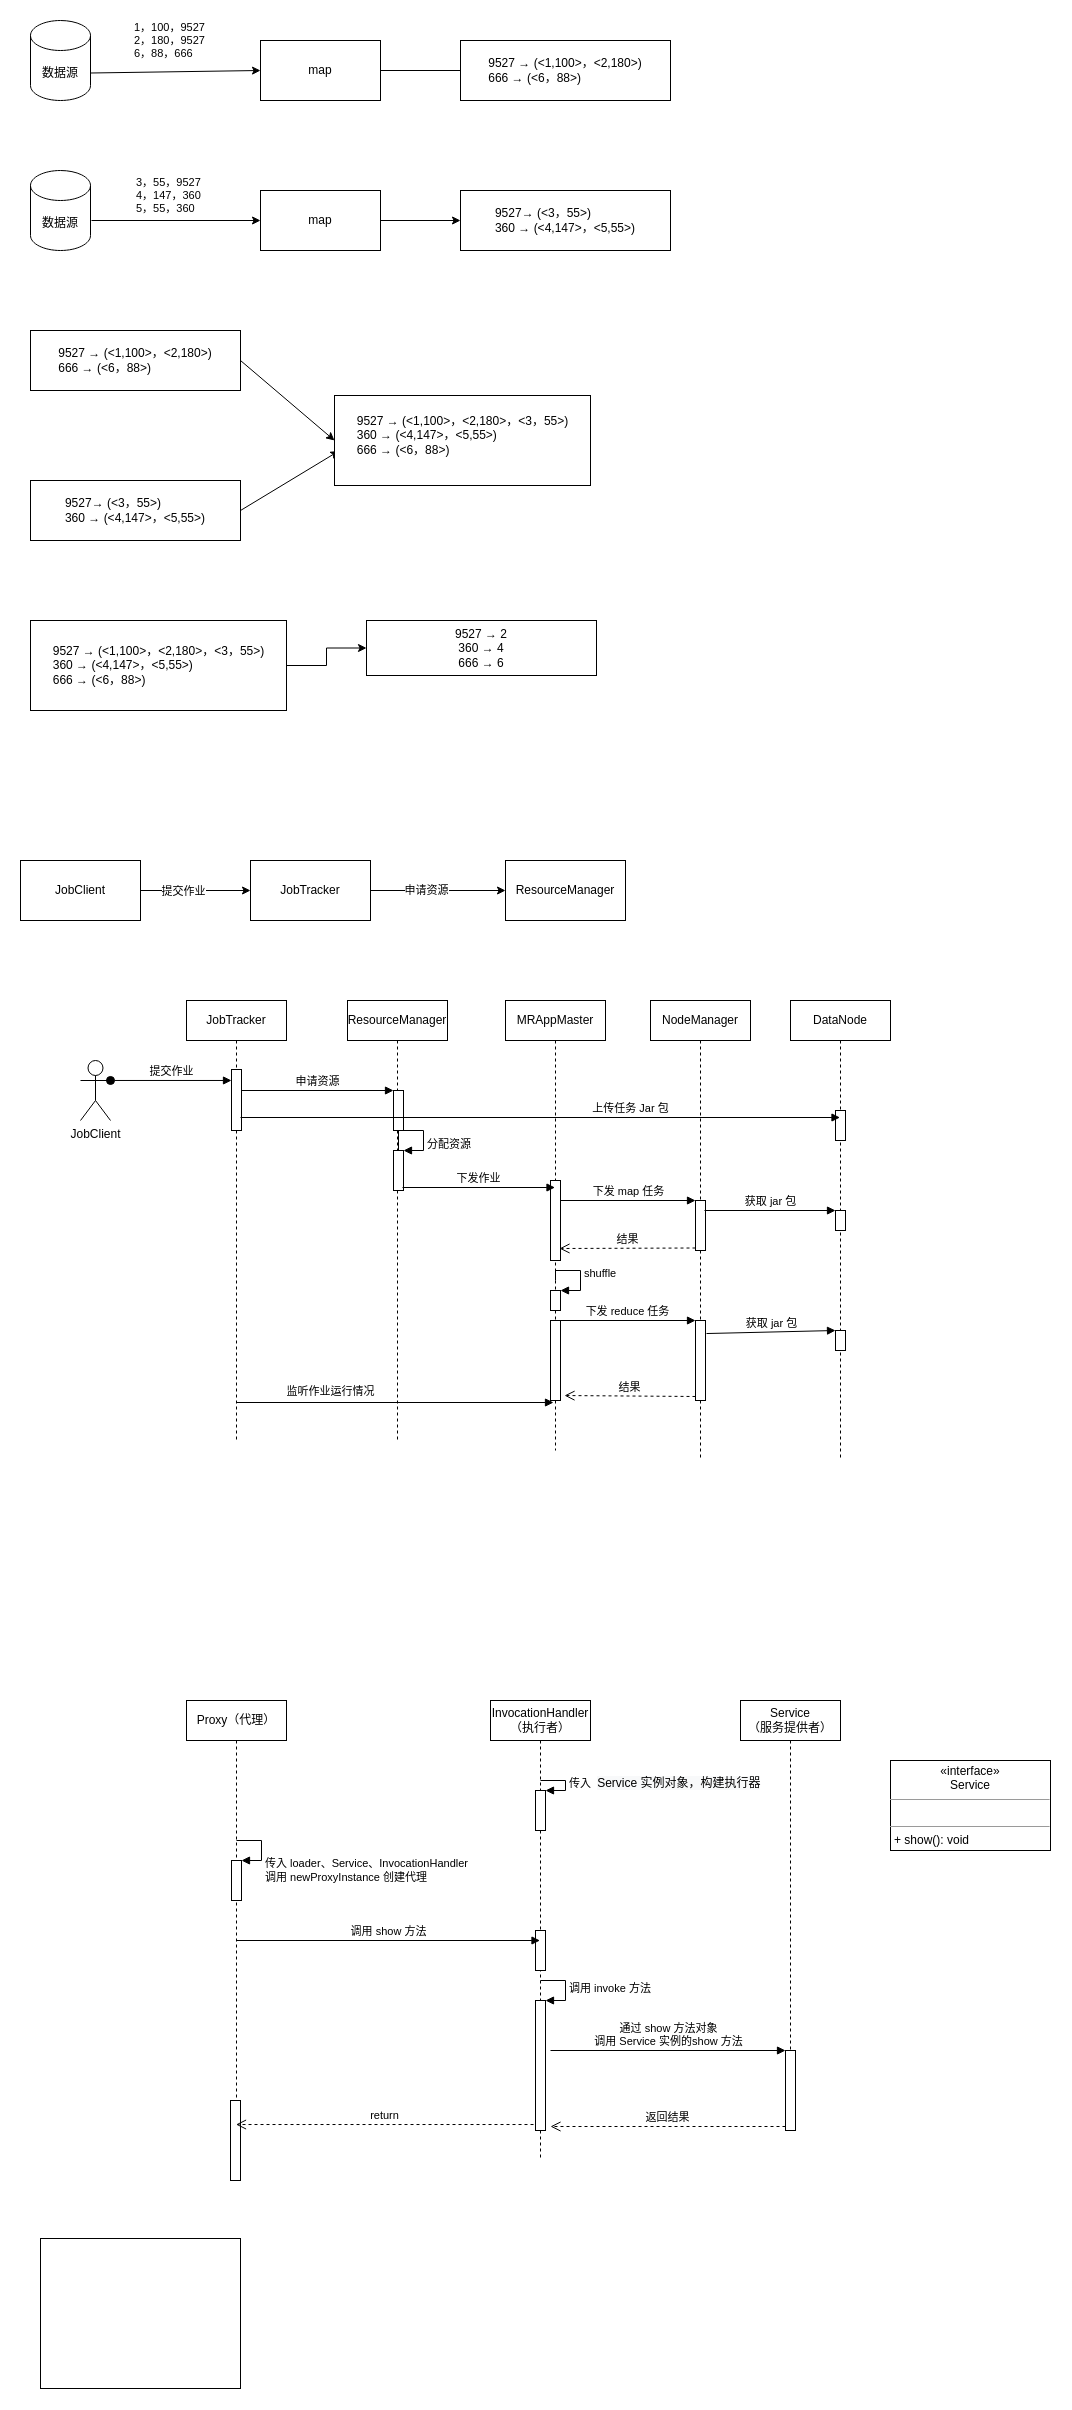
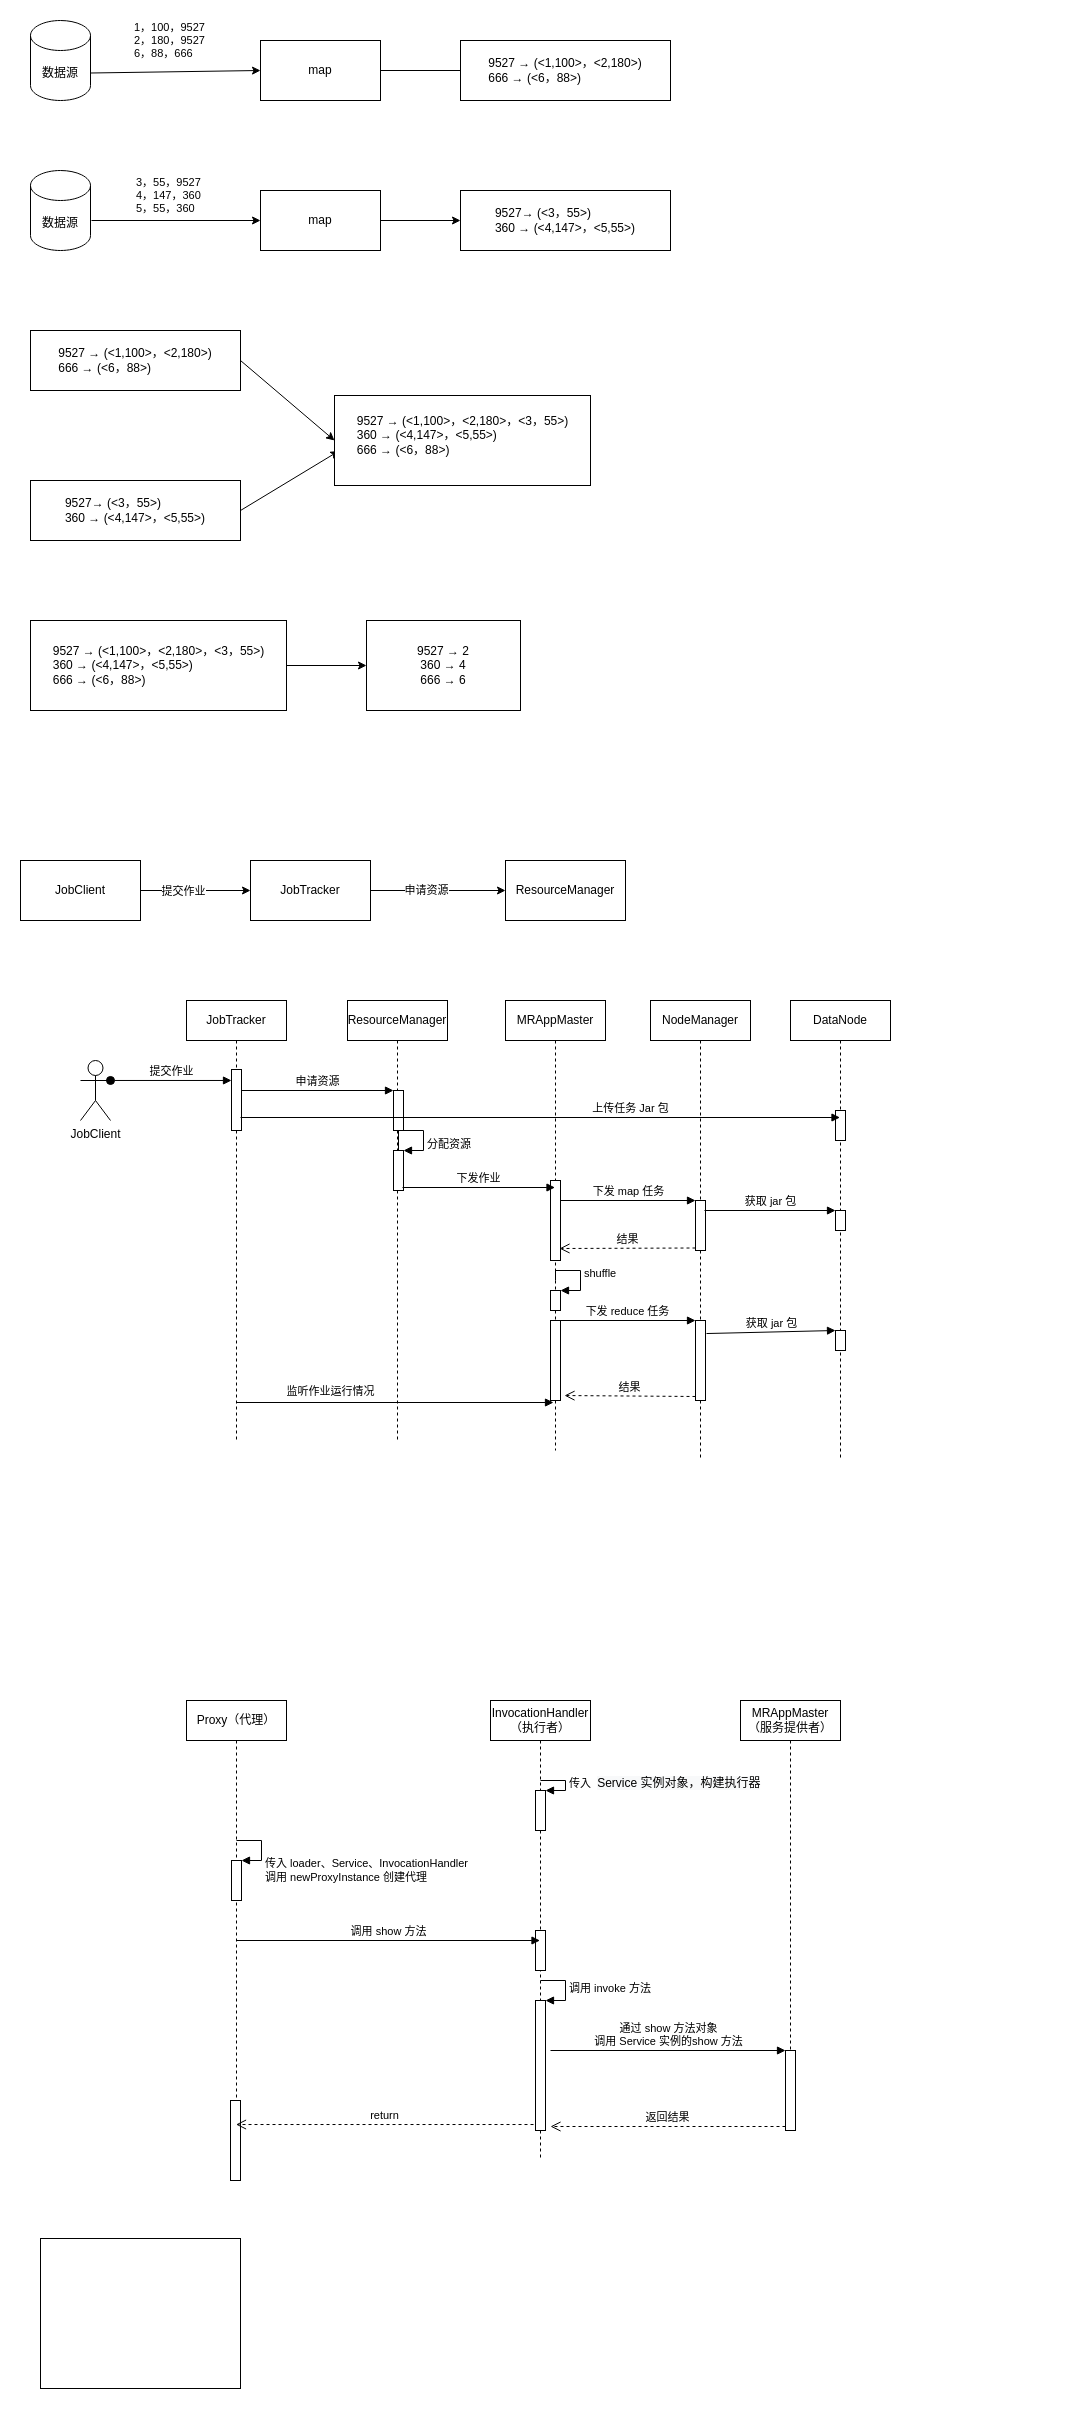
node "9527 → 2 360 → 4 666 → 6": size 230x55 -> 154x90
node "Service （服务提供者）": label "Service （服务提供者）" -> "MRAppMaster （服务提供者）"
node "«interface» Service + show(): void": removed
